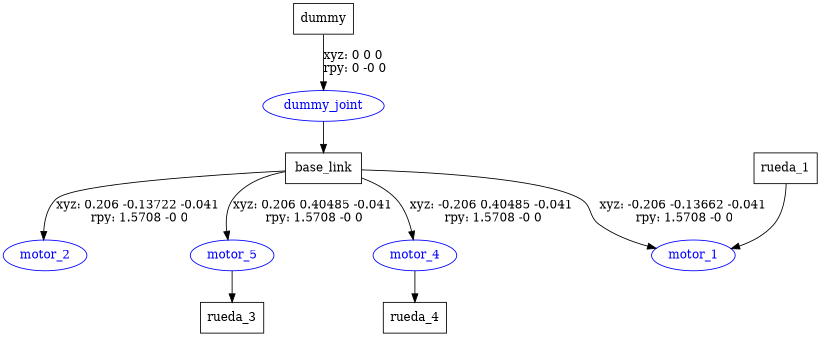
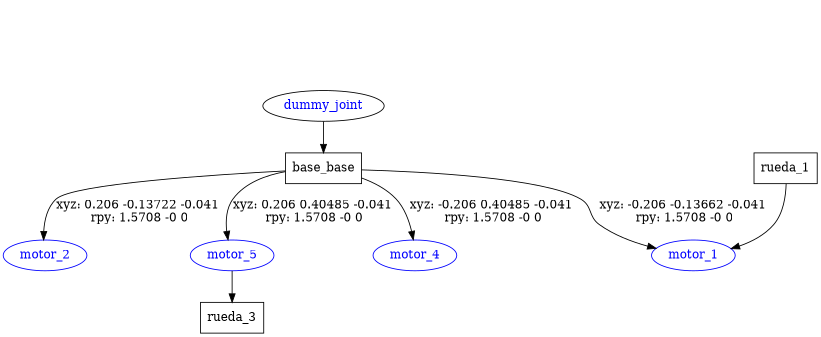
node "dummy": removed
node "dummy_joint": color blue -> black
node "base_link": label "base_link" -> "base_base"
node "rueda_4": removed
